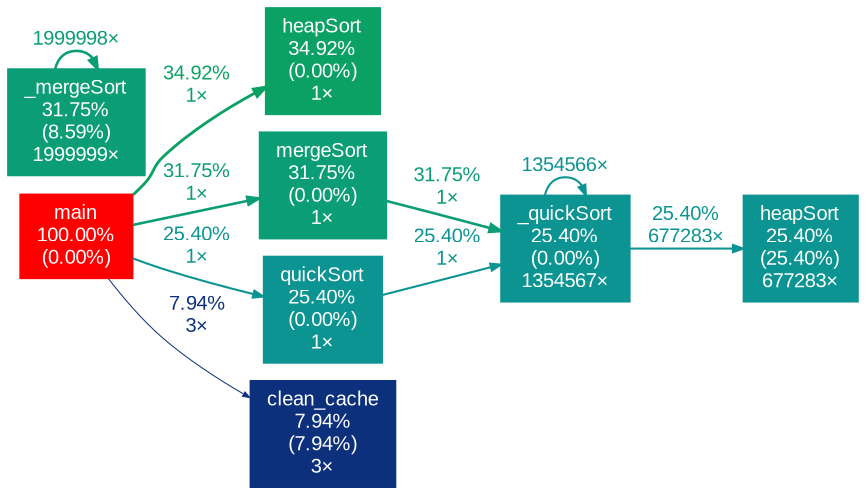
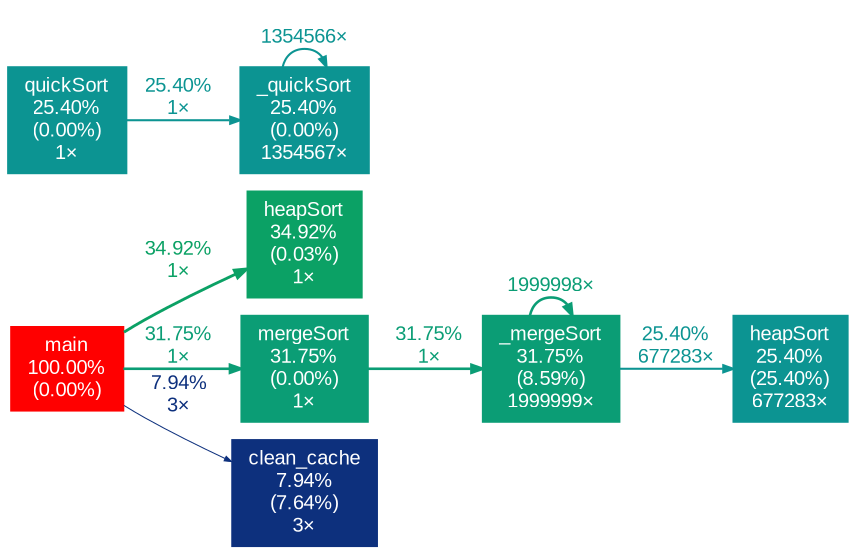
node "heapSort 34.92% (0.00%) 1×": label "heapSort 34.92% (0.00%) 1×" -> "heapSort 34.92% (0.03%) 1×"
edge "mergeSort 31.75% (0.00%) 1×" -> "_quickSort 25.40% (0.00%) 1354567×": now "mergeSort 31.75% (0.00%) 1×" -> "_mergeSort 31.75% (8.59%) 1999999×"
edge "_quickSort 25.40% (0.00%) 1354567×" -> "heapSort 25.40% (25.40%) 677283×": now "_mergeSort 31.75% (8.59%) 1999999×" -> "heapSort 25.40% (25.40%) 677283×"
edge "main 100.00% (0.00%)" -> "quickSort 25.40% (0.00%) 1×": removed, label "25.40% 1×"
node "clean_cache 7.94% (7.94%) 3×": label "clean_cache 7.94% (7.94%) 3×" -> "clean_cache 7.94% (7.64%) 3×"
